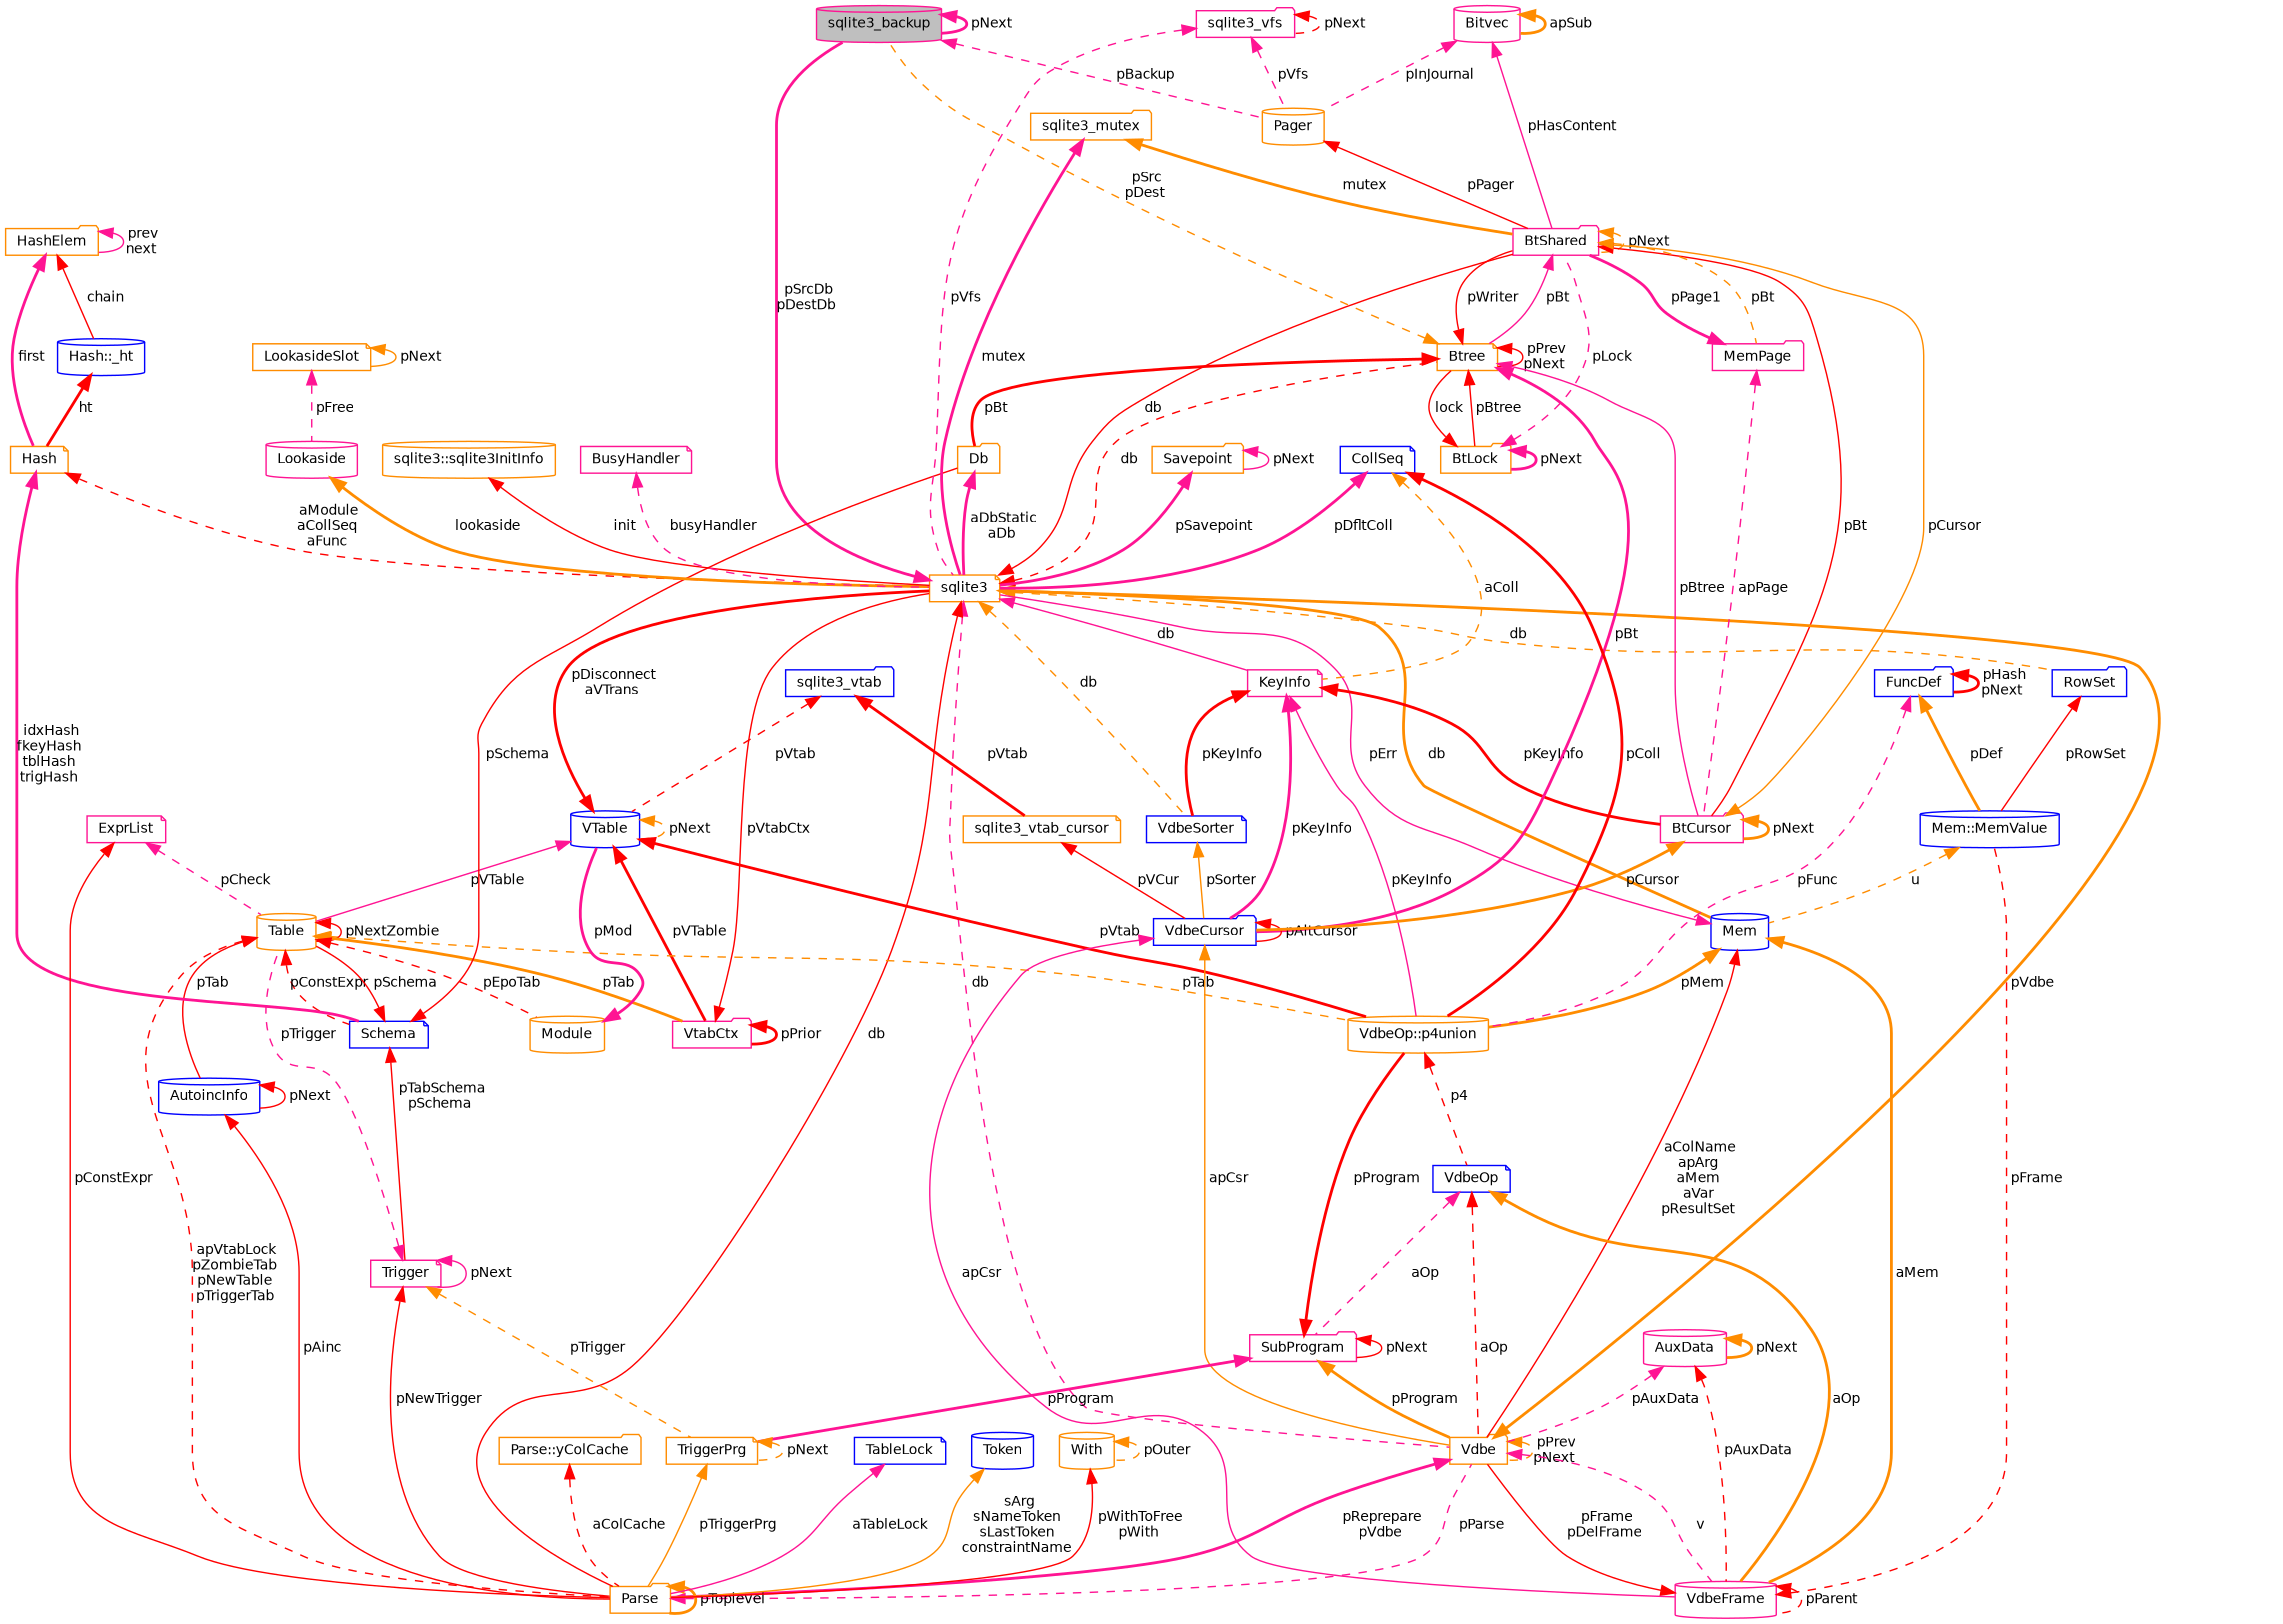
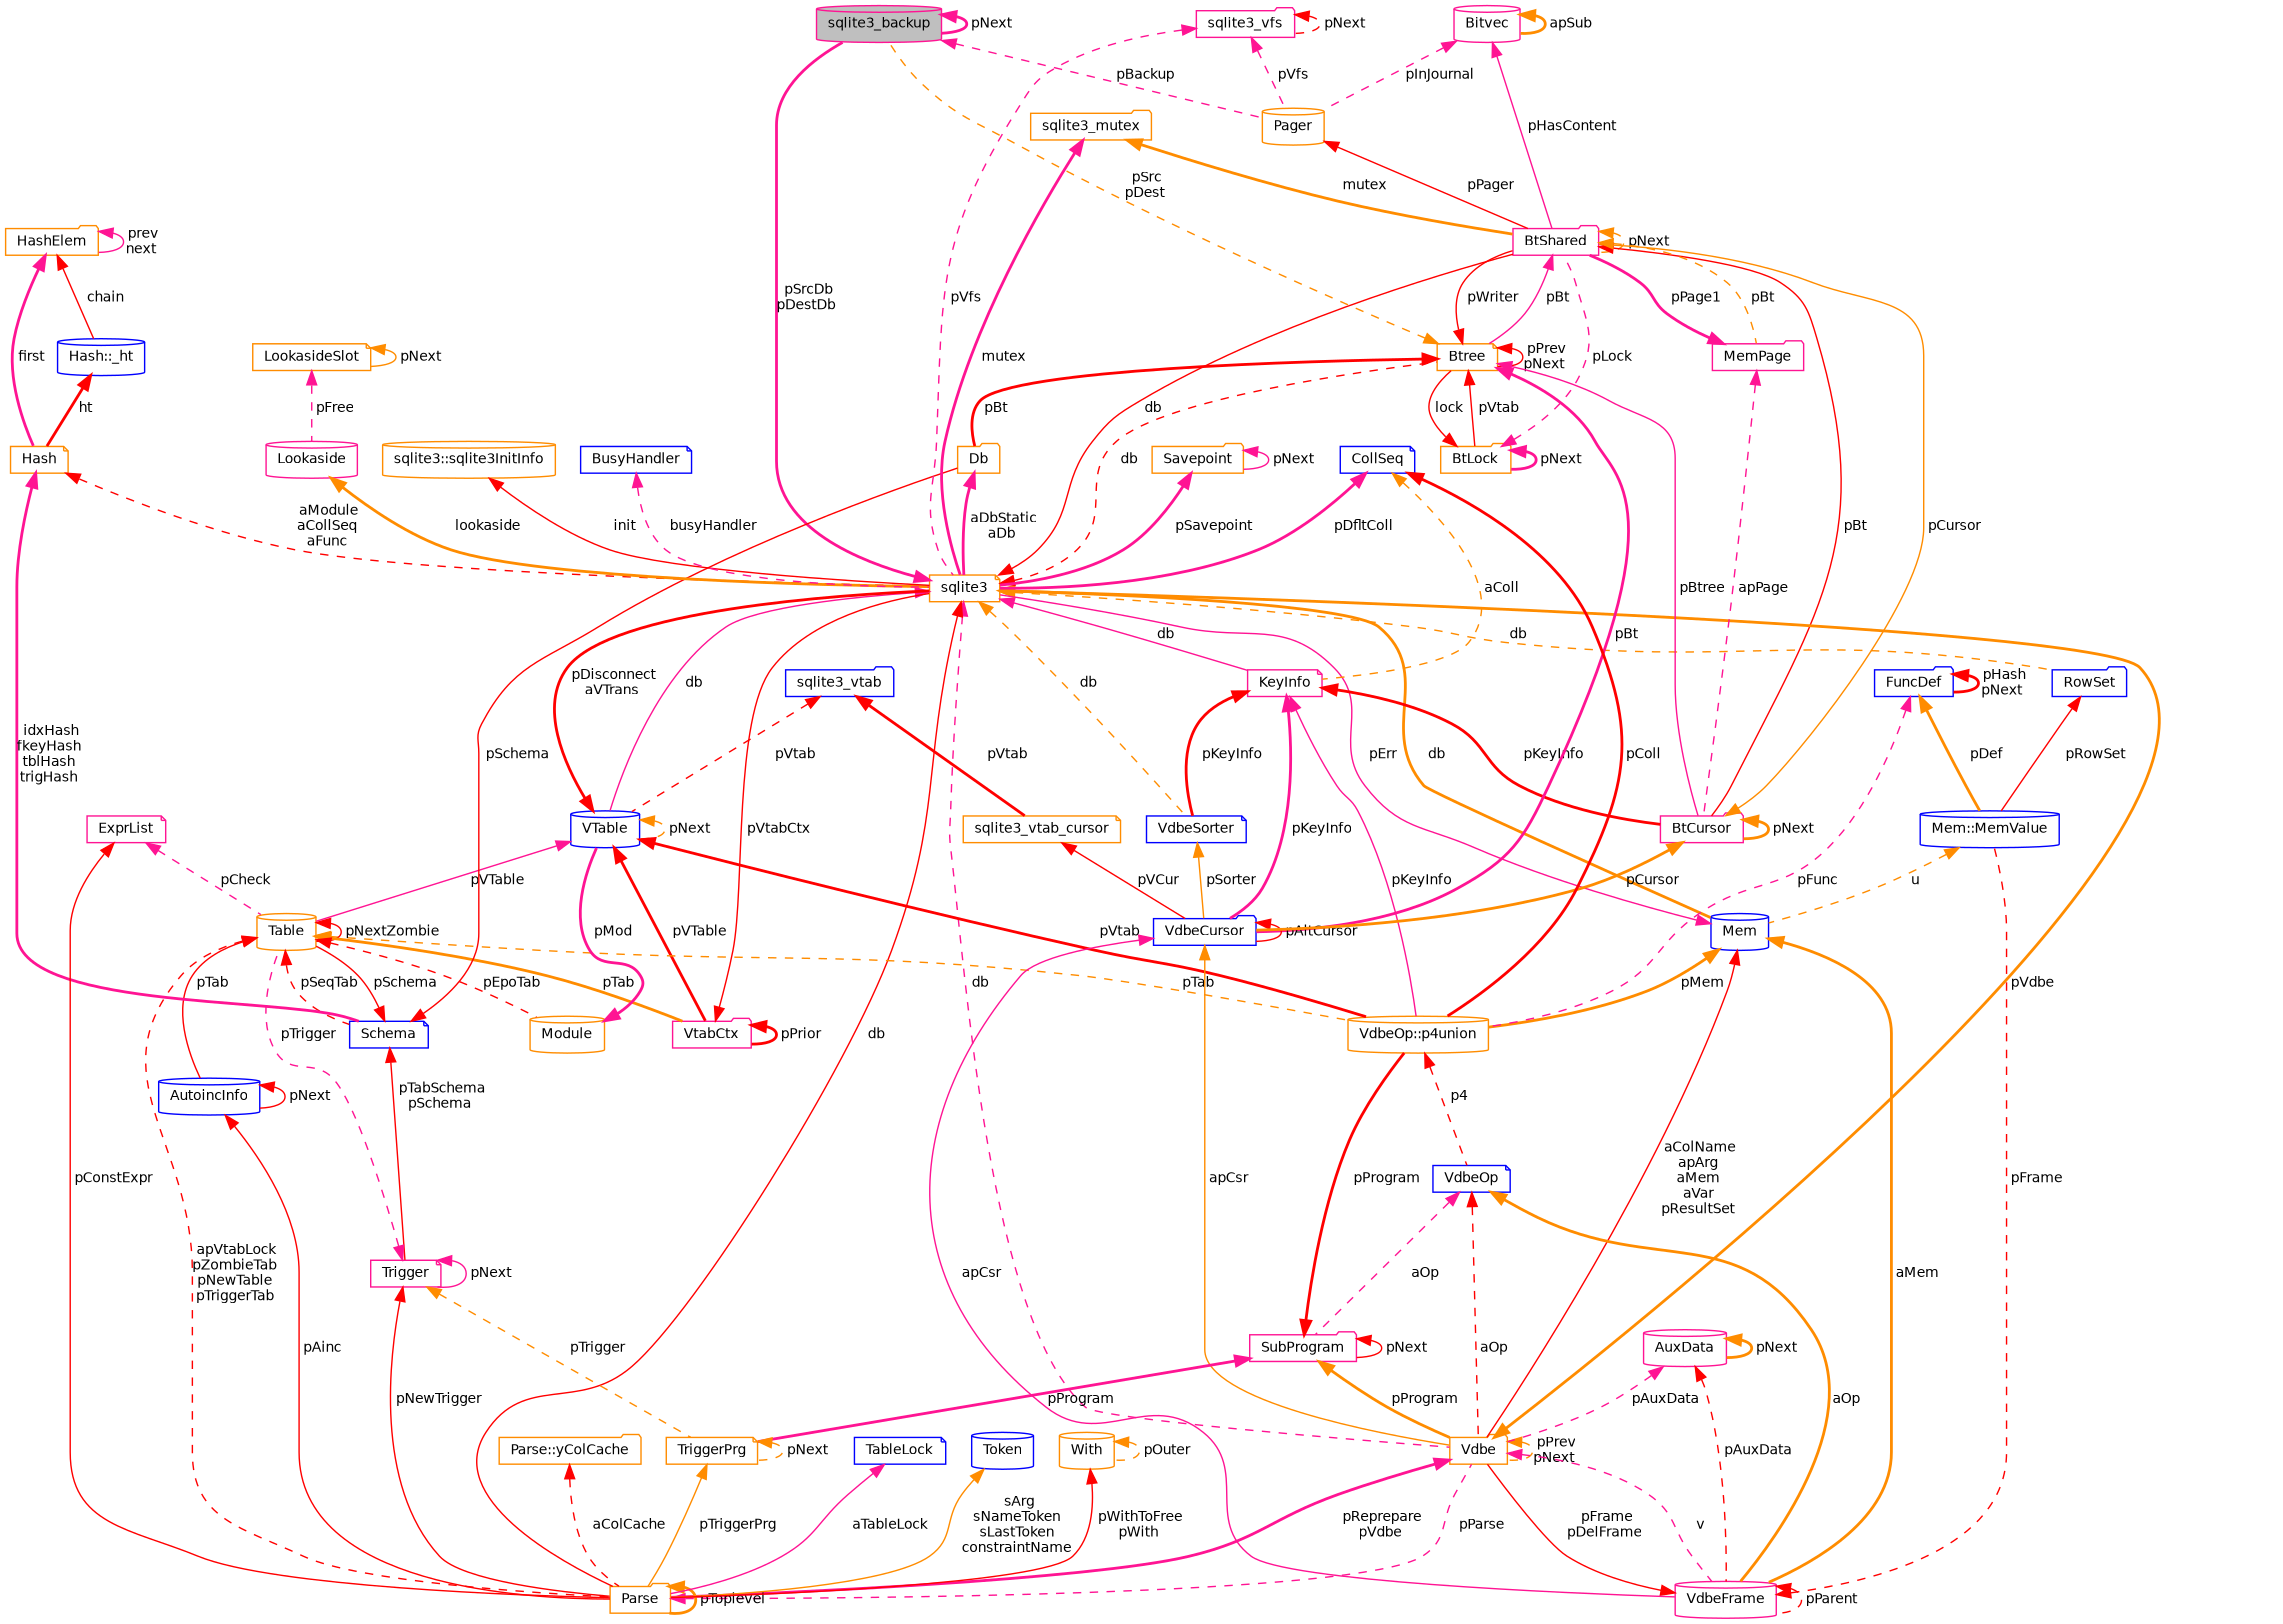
edge "BtLock" -> "Btree": label " pBtree" -> " pVtab"
node "BusyHandler": color deeppink -> blue
edge "VTable" -> "sqlite3": added, label "db"
edge "Schema" -> "Table": label " pConstExpr" -> " pSeqTab"
